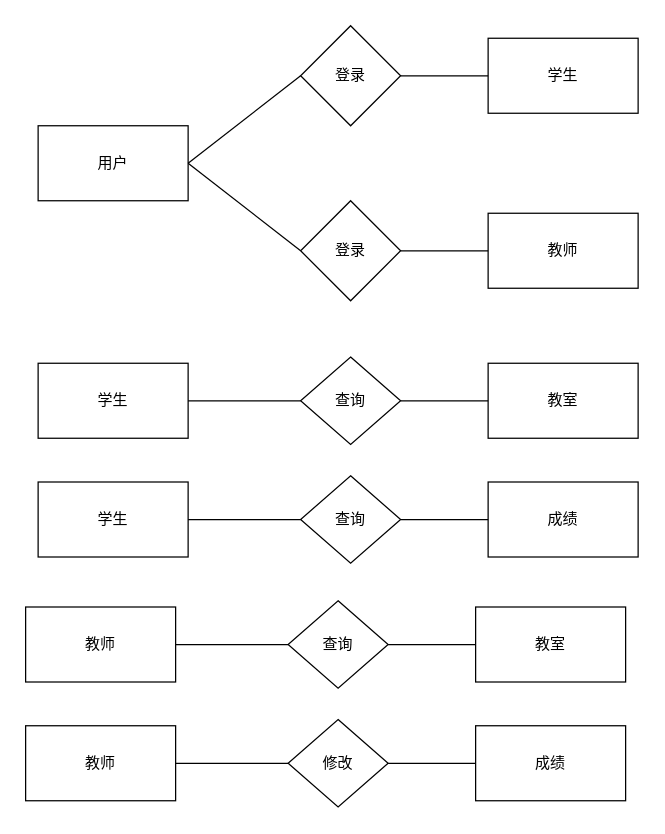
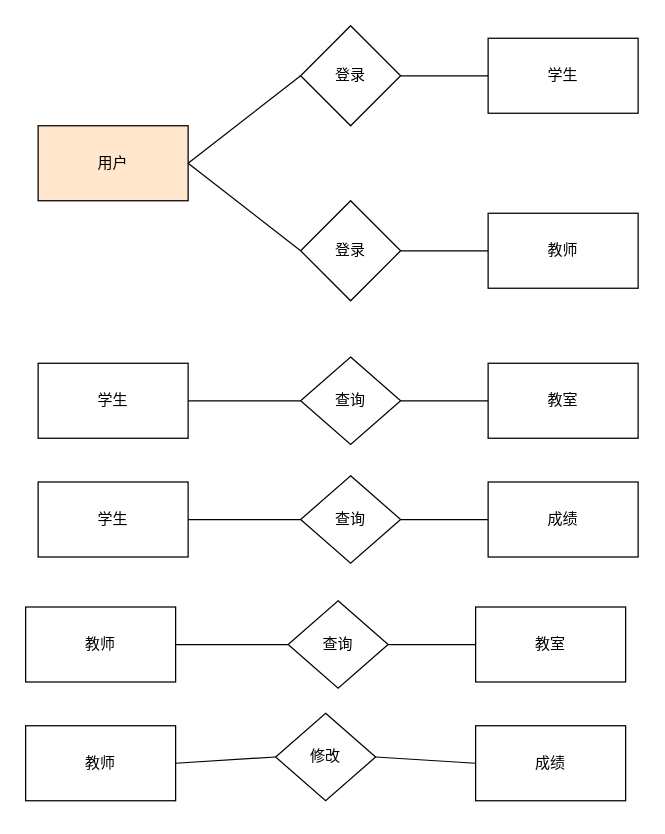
node "用户": fillcolor #ffffff -> #ffe6cc
node "修改": moved (338, 763) -> (326, 757)
